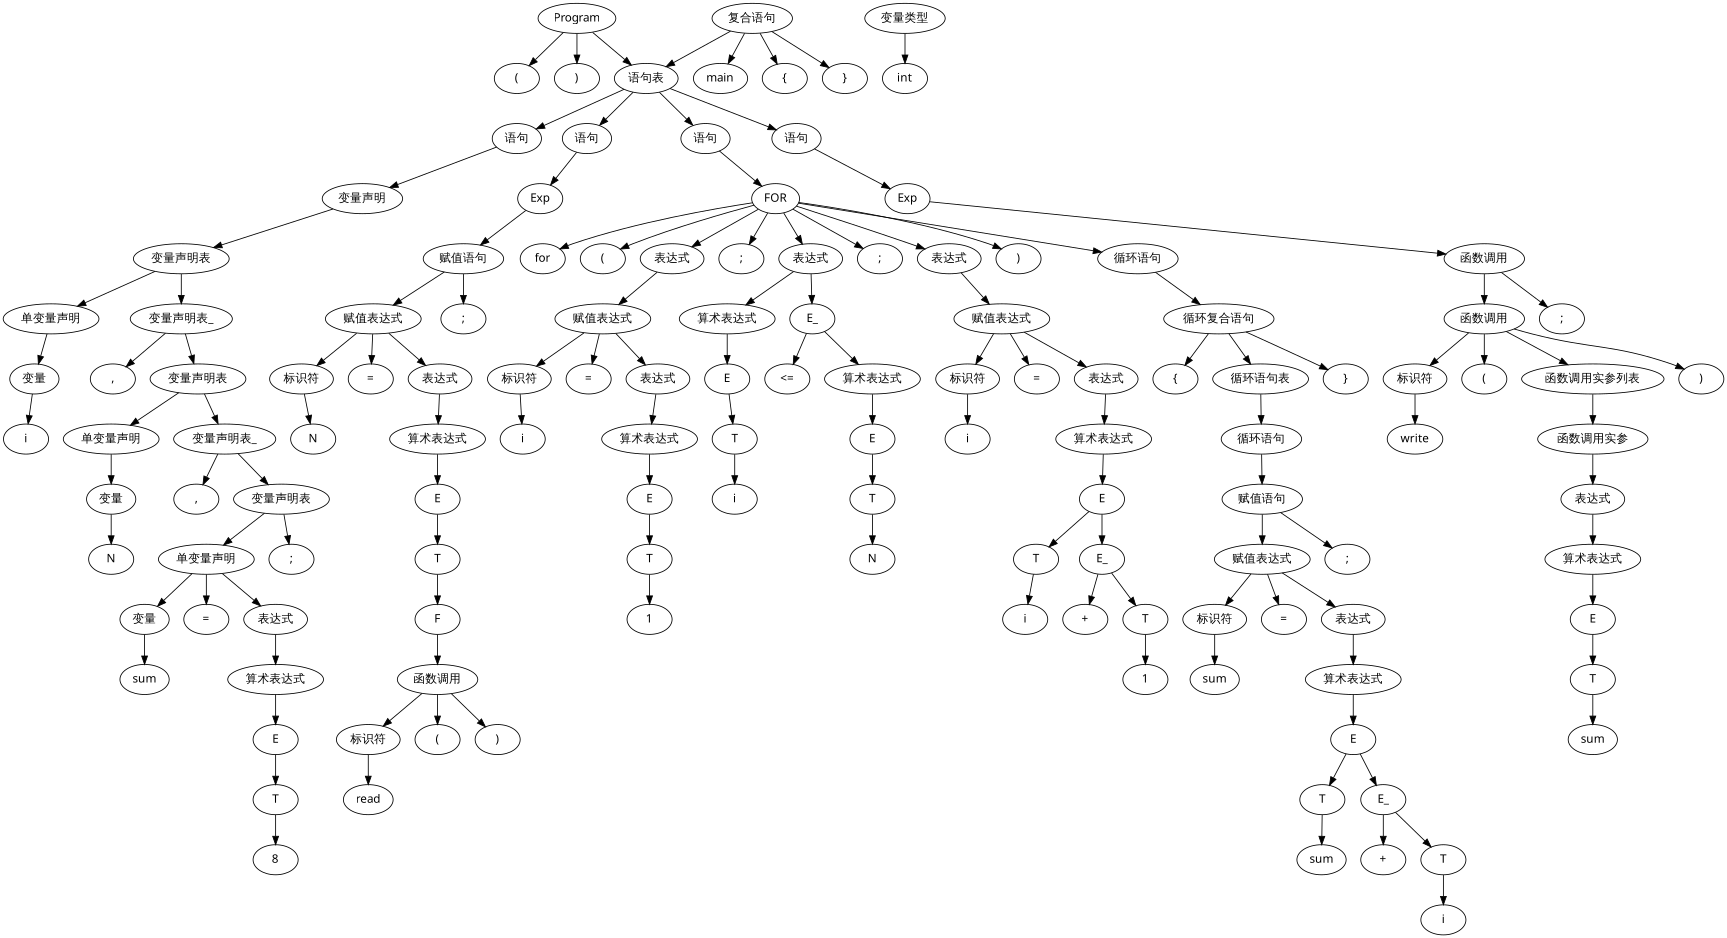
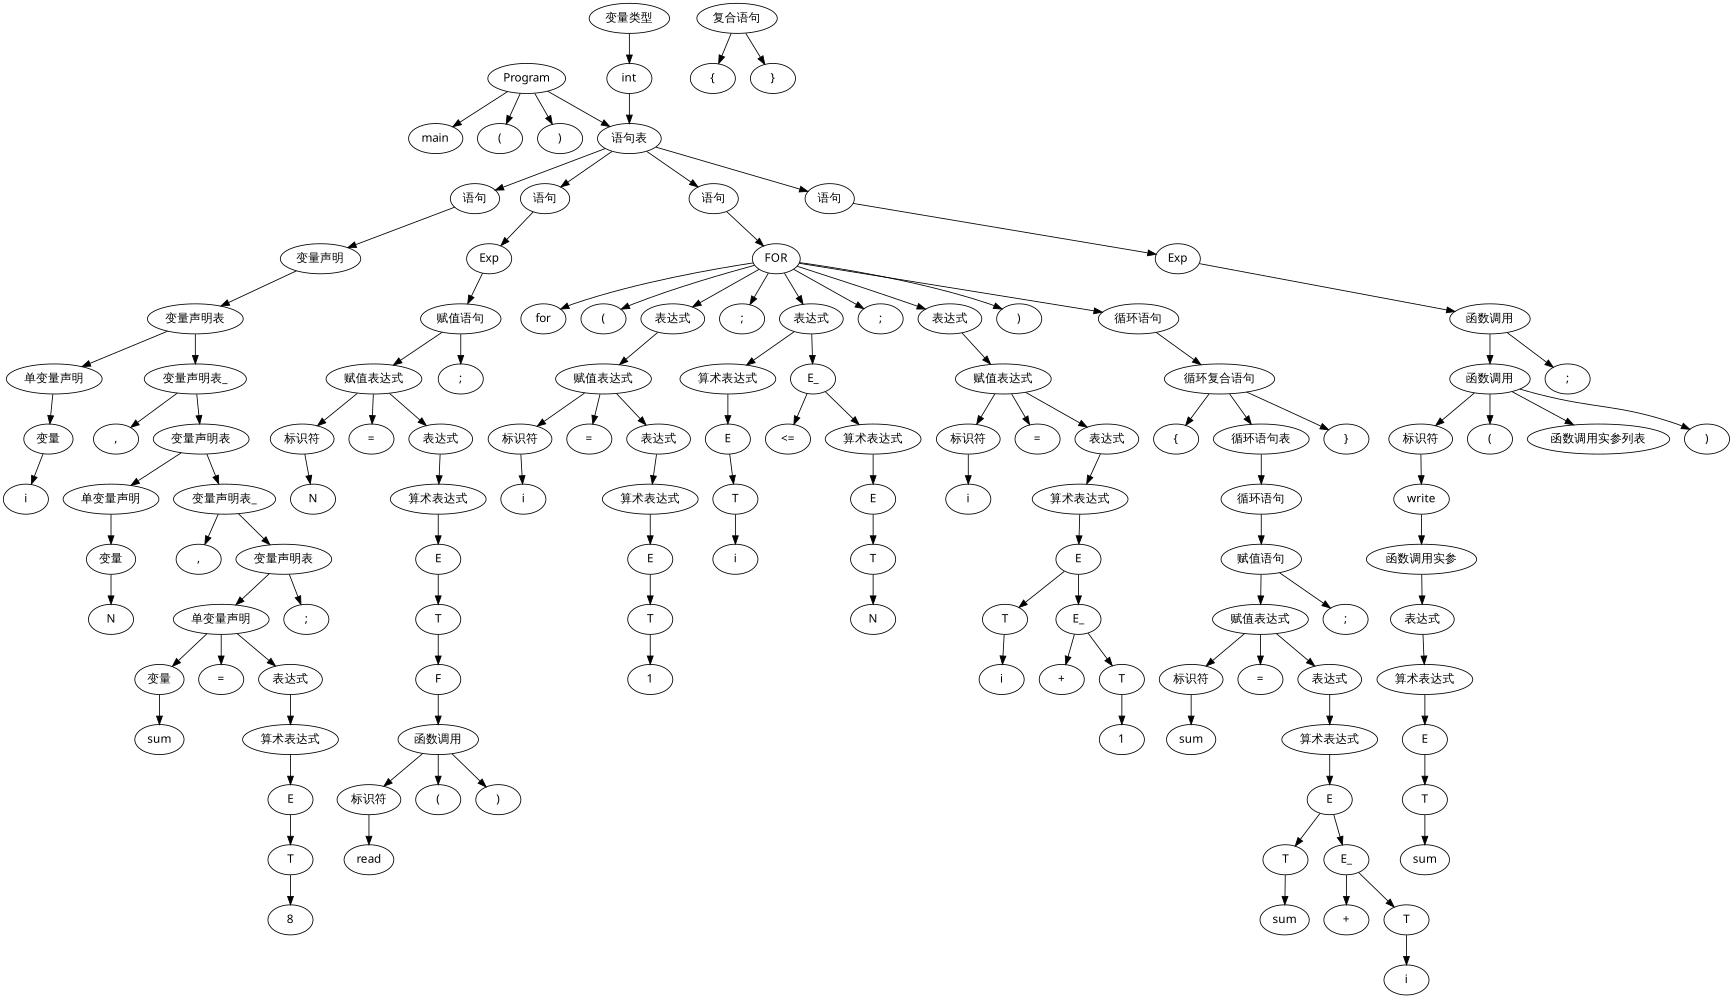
edge "复合语句" -> "main": now "Program" -> "main"
edge "复合语句" -> "语句表": now "int" -> "语句表"
edge "函数调用实参列表" -> "函数调用实参": now "write" -> "函数调用实参"
